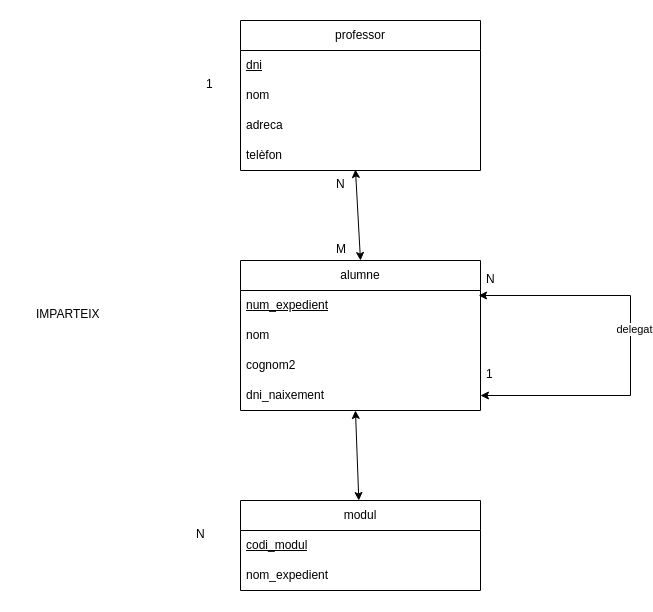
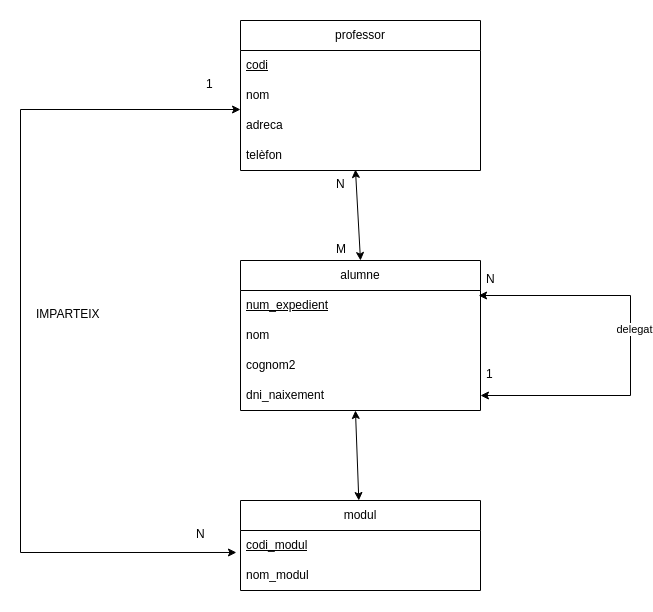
node "dni": label "dni" -> "codi"
edge "adreca" -- "codi_modul": added
node "nom_expedient": label "nom_expedient" -> "nom_modul"
